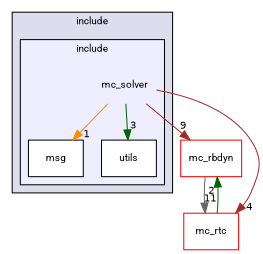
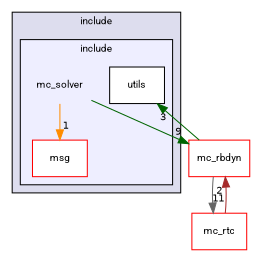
edge "mc_solver" -> "mc_rbdyn": color brown -> darkgreen
edge "mc_solver" -> "utils": now "mc_rbdyn" -> "utils"
edge "mc_solver" -> "mc_rtc": removed
node "msg": color black -> red
edge "mc_rtc" -> "mc_rbdyn": color darkgreen -> brown
